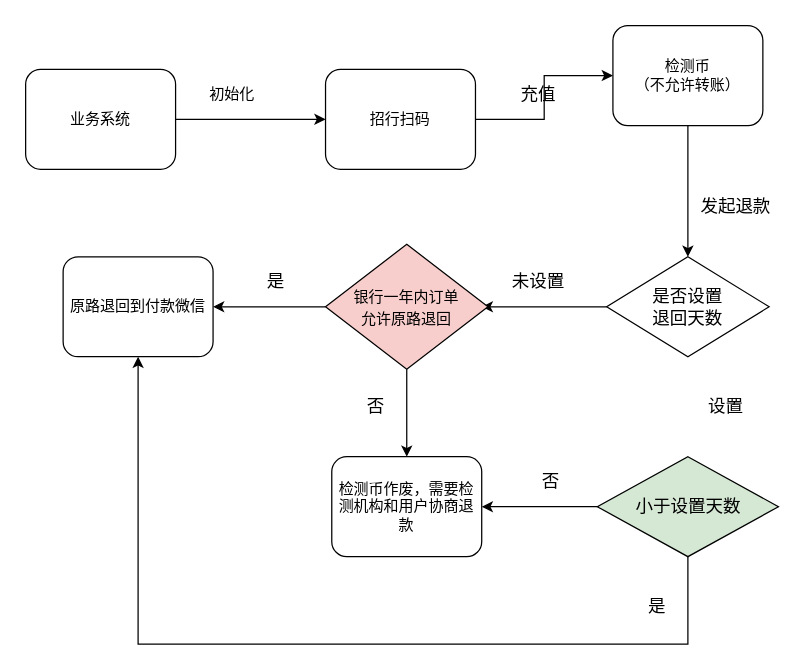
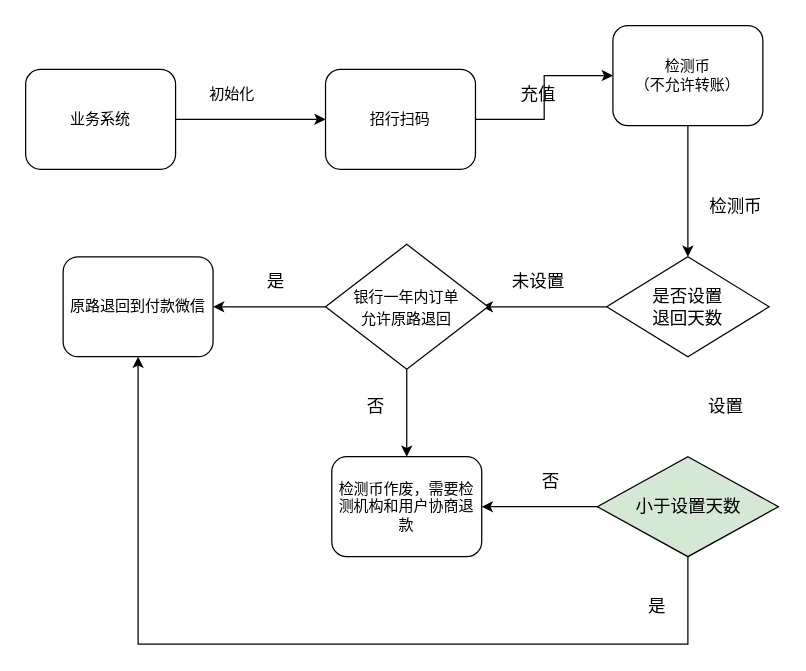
node "发起退款": label "发起退款" -> "检测币"
node "银行一年内订单 允许原路退回": fillcolor #f8cecc -> #ffffff
